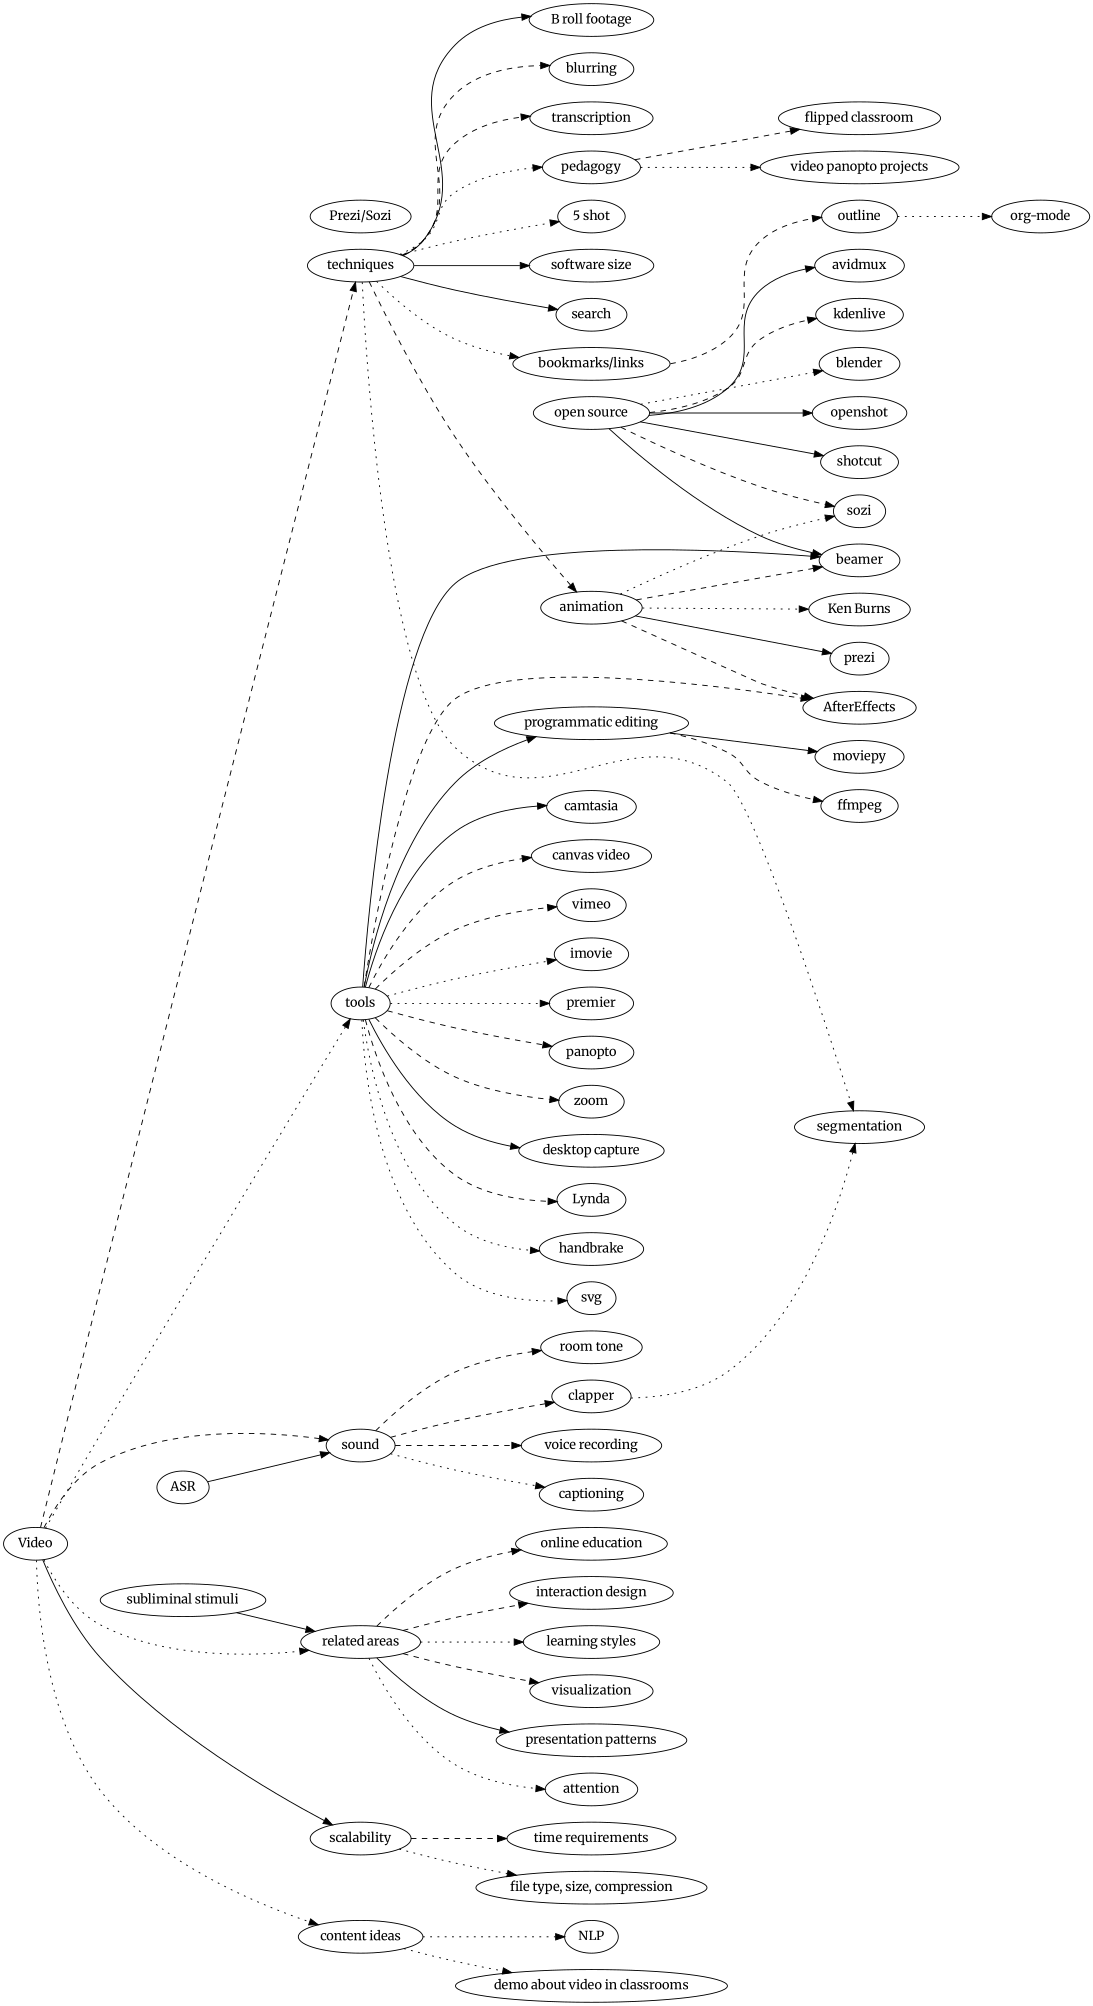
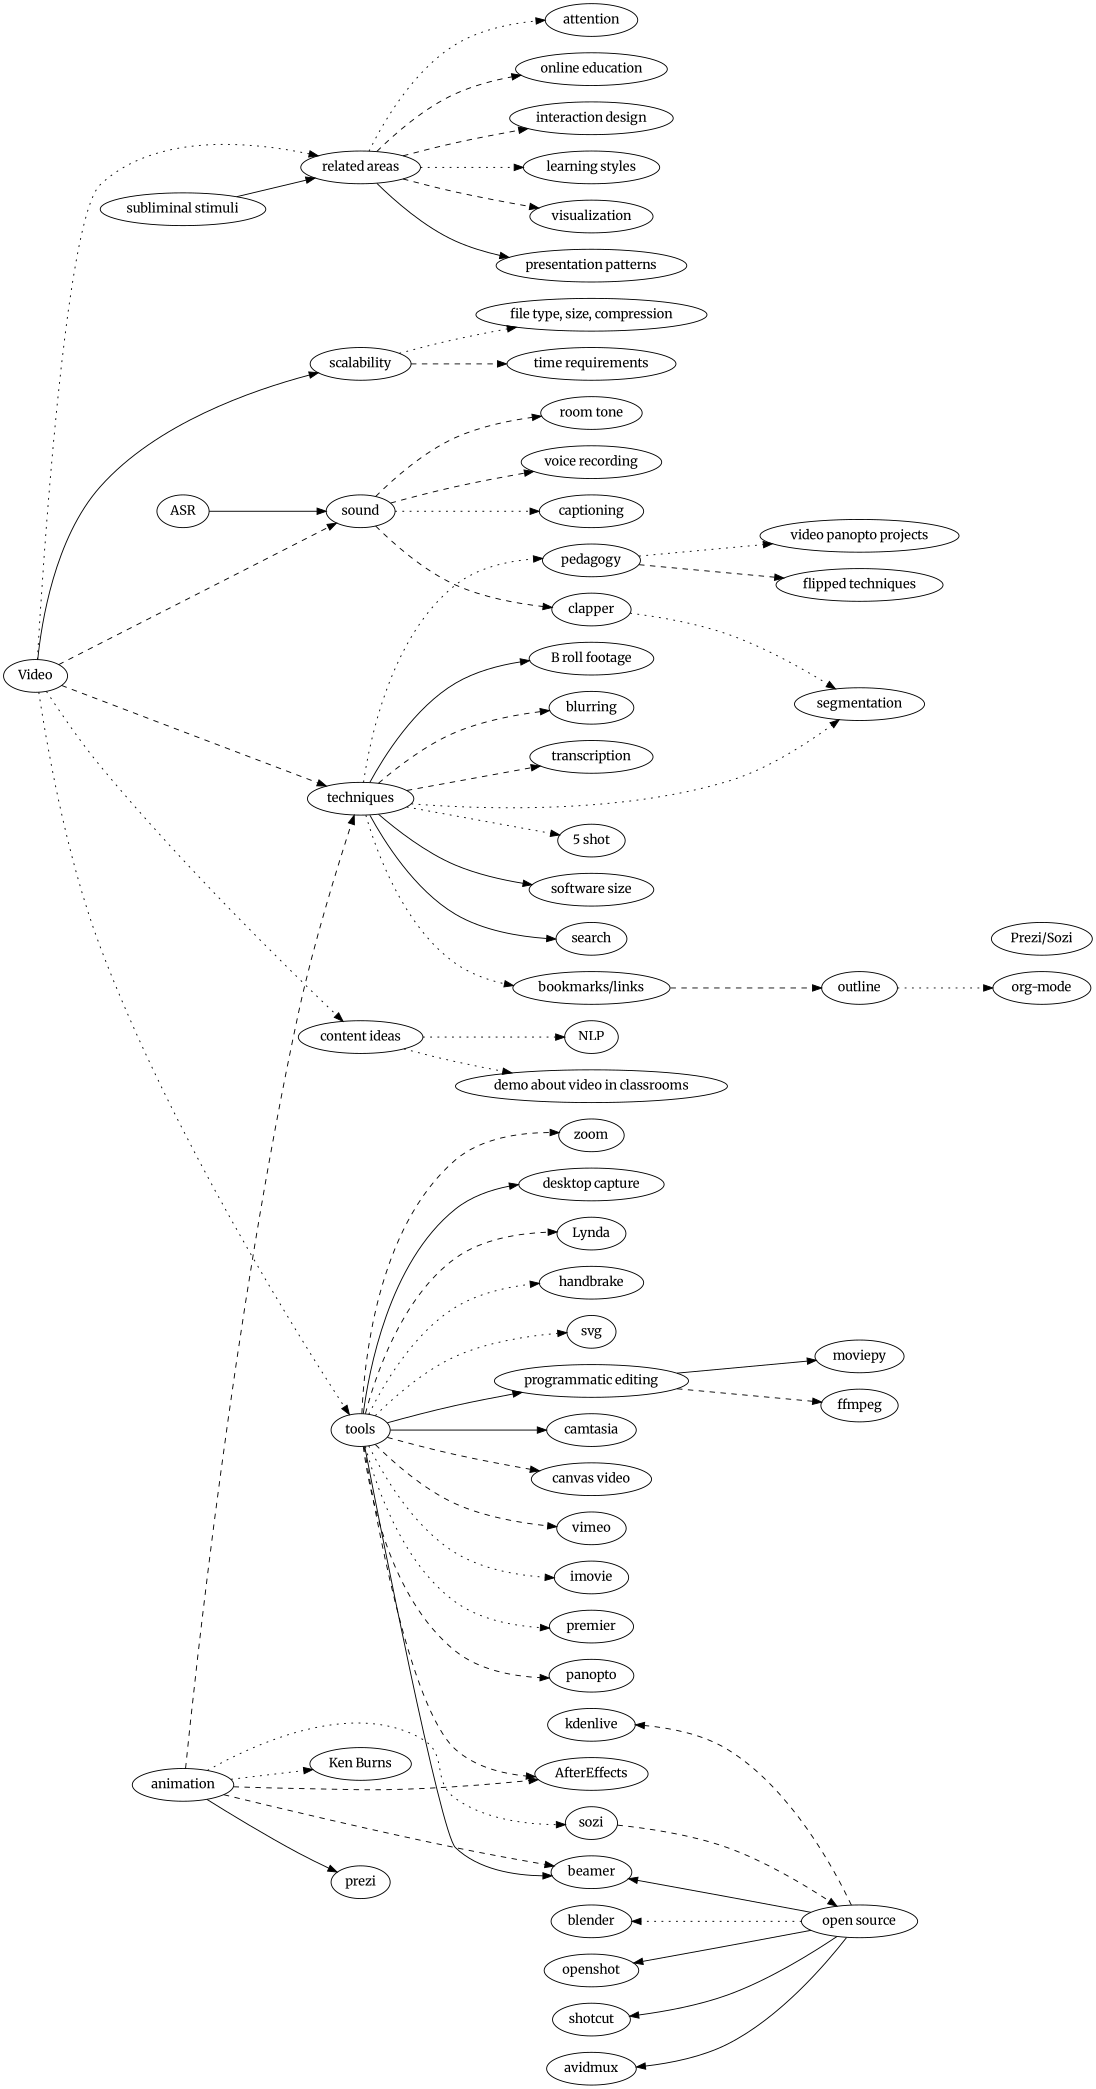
node "flipped classroom": label "flipped classroom" -> "flipped techniques"
edge "techniques" -> "animation": reversed
edge "open source" -> "sozi": reversed
